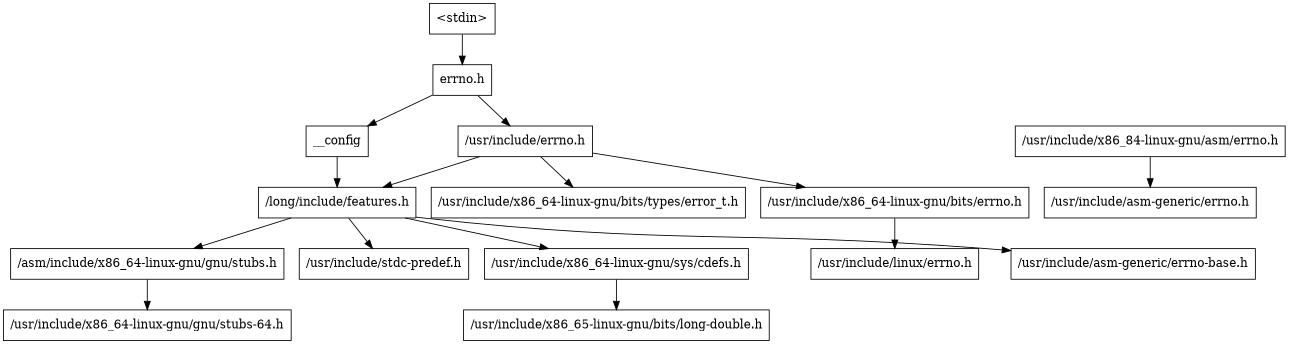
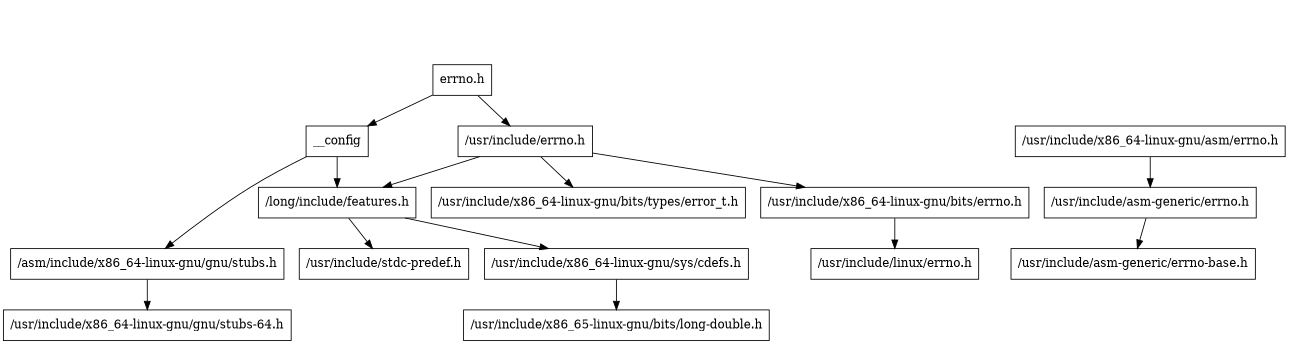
node "<stdin>": removed
node "/usr/include/x86_84-linux-gnu/asm/errno.h": label "/usr/include/x86_84-linux-gnu/asm/errno.h" -> "/usr/include/x86_64-linux-gnu/asm/errno.h"
edge "/long/include/features.h" -> "/asm/include/x86_64-linux-gnu/gnu/stubs.h": now "__config" -> "/asm/include/x86_64-linux-gnu/gnu/stubs.h"
edge "/long/include/features.h" -> "/usr/include/asm-generic/errno-base.h": now "/usr/include/asm-generic/errno.h" -> "/usr/include/asm-generic/errno-base.h"
